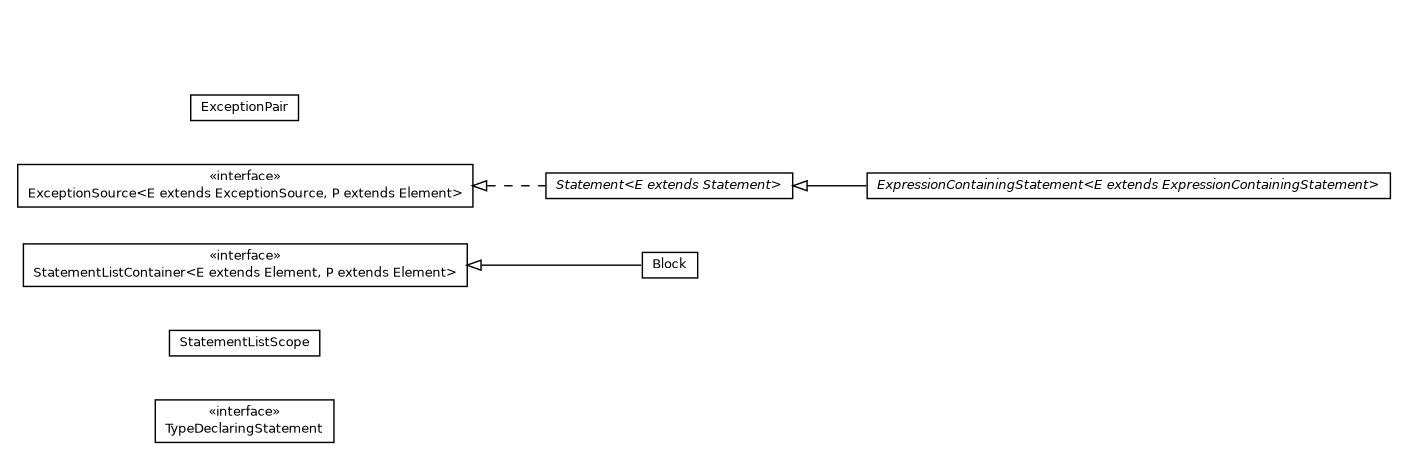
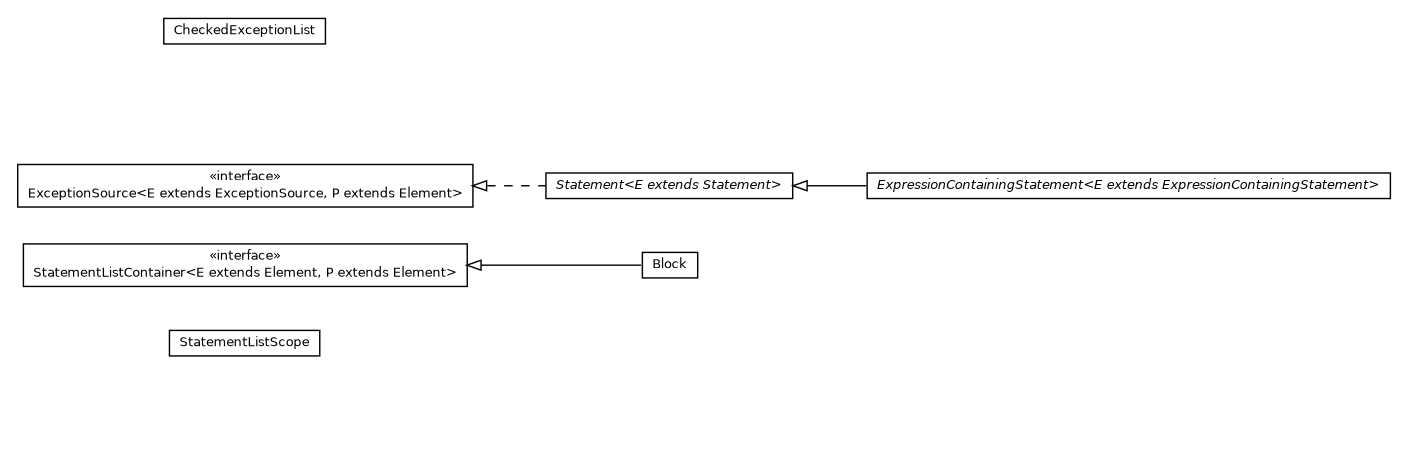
node "CheckedExceptionList": added
node "ExceptionPair": removed
node "TypeDeclaringStatement": removed
